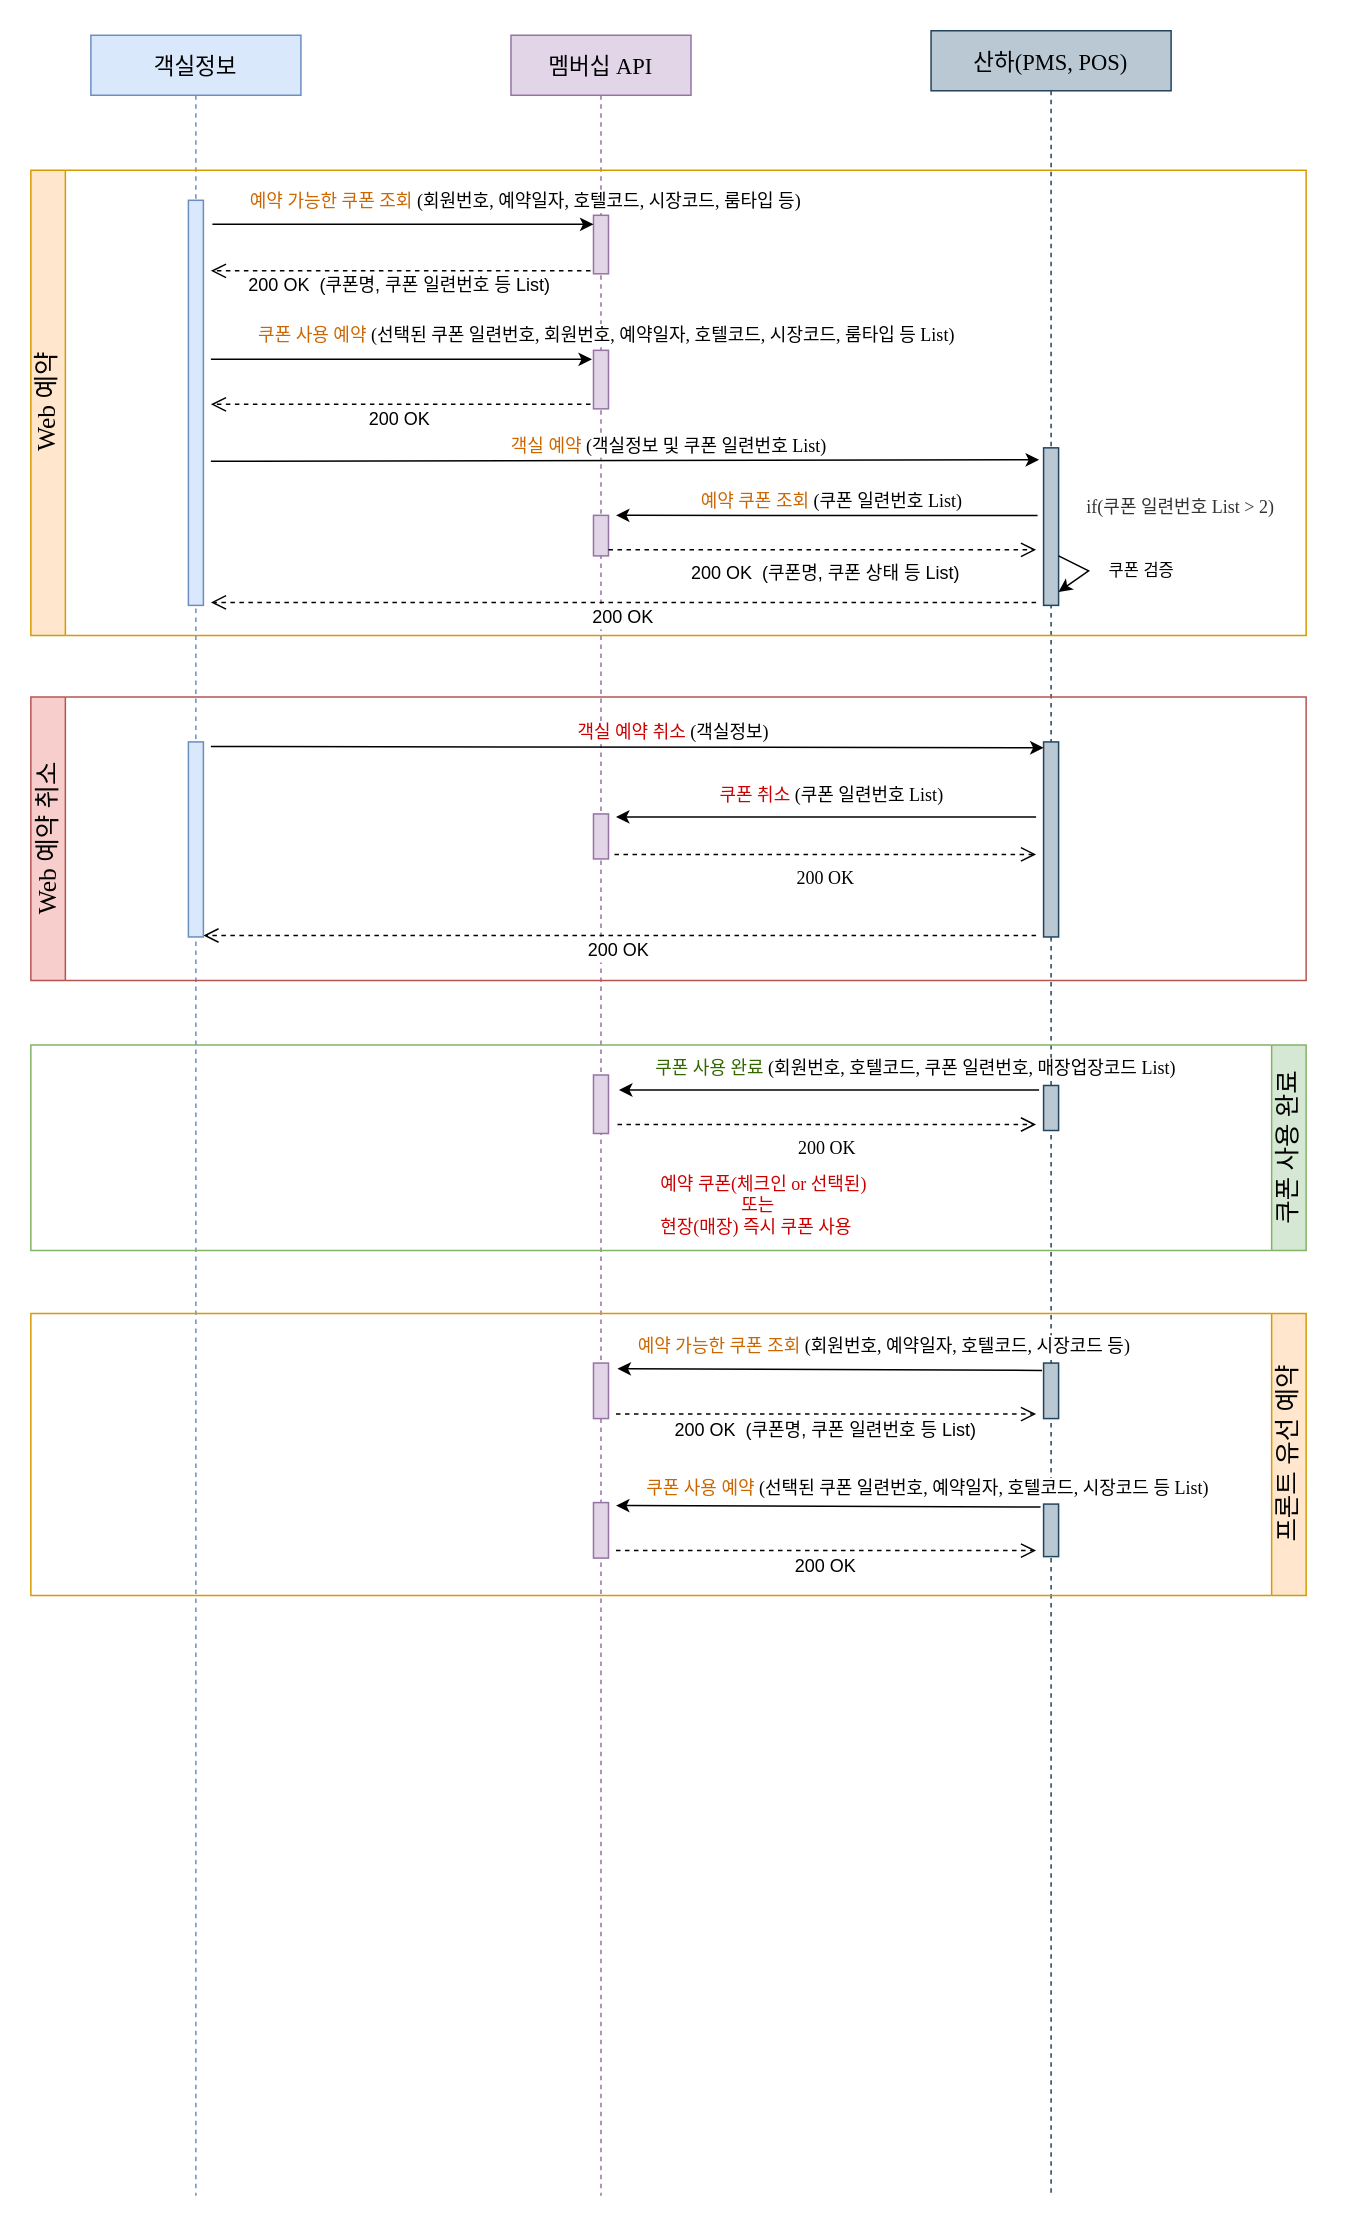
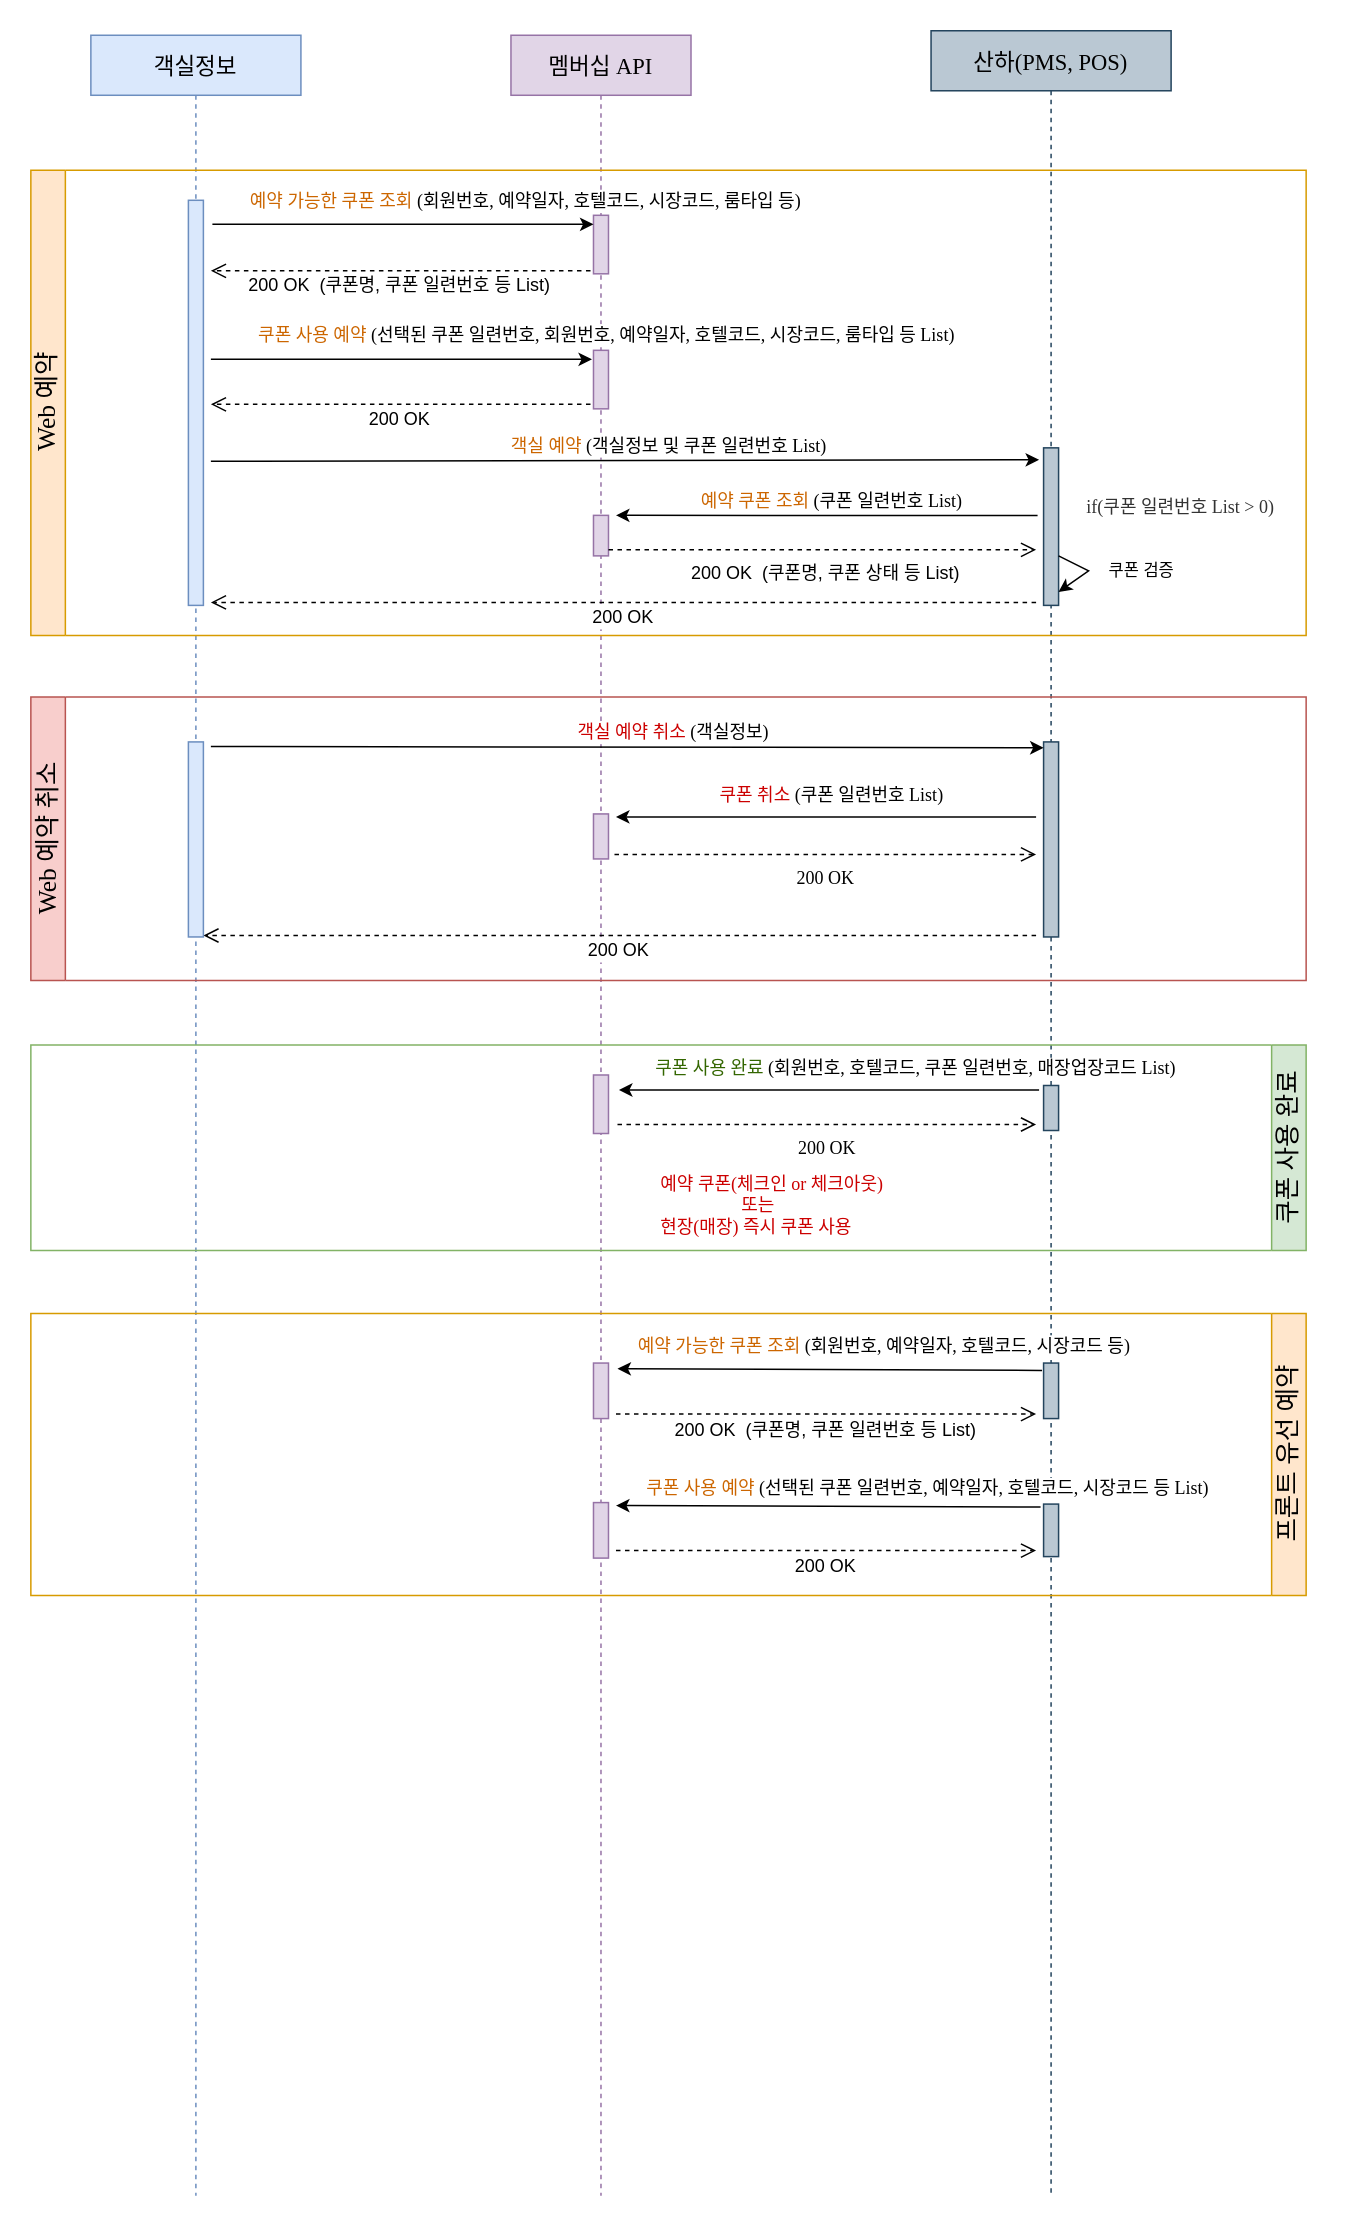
node "if(쿠폰 일련번호 List > 2)": label "if(쿠폰 일련번호 List > 2)" -> "if(쿠폰 일련번호 List > 0)"
node "예약 쿠폰(체크인 or 선택된) 또는 현장(매장) 즉시 쿠폰 사용": label "예약 쿠폰(체크인 or 선택된) 또는 현장(매장) 즉시 쿠폰 사용" -> "예약 쿠폰(체크인 or 체크아웃) 또는 현장(매장) 즉시 쿠폰 사용"
